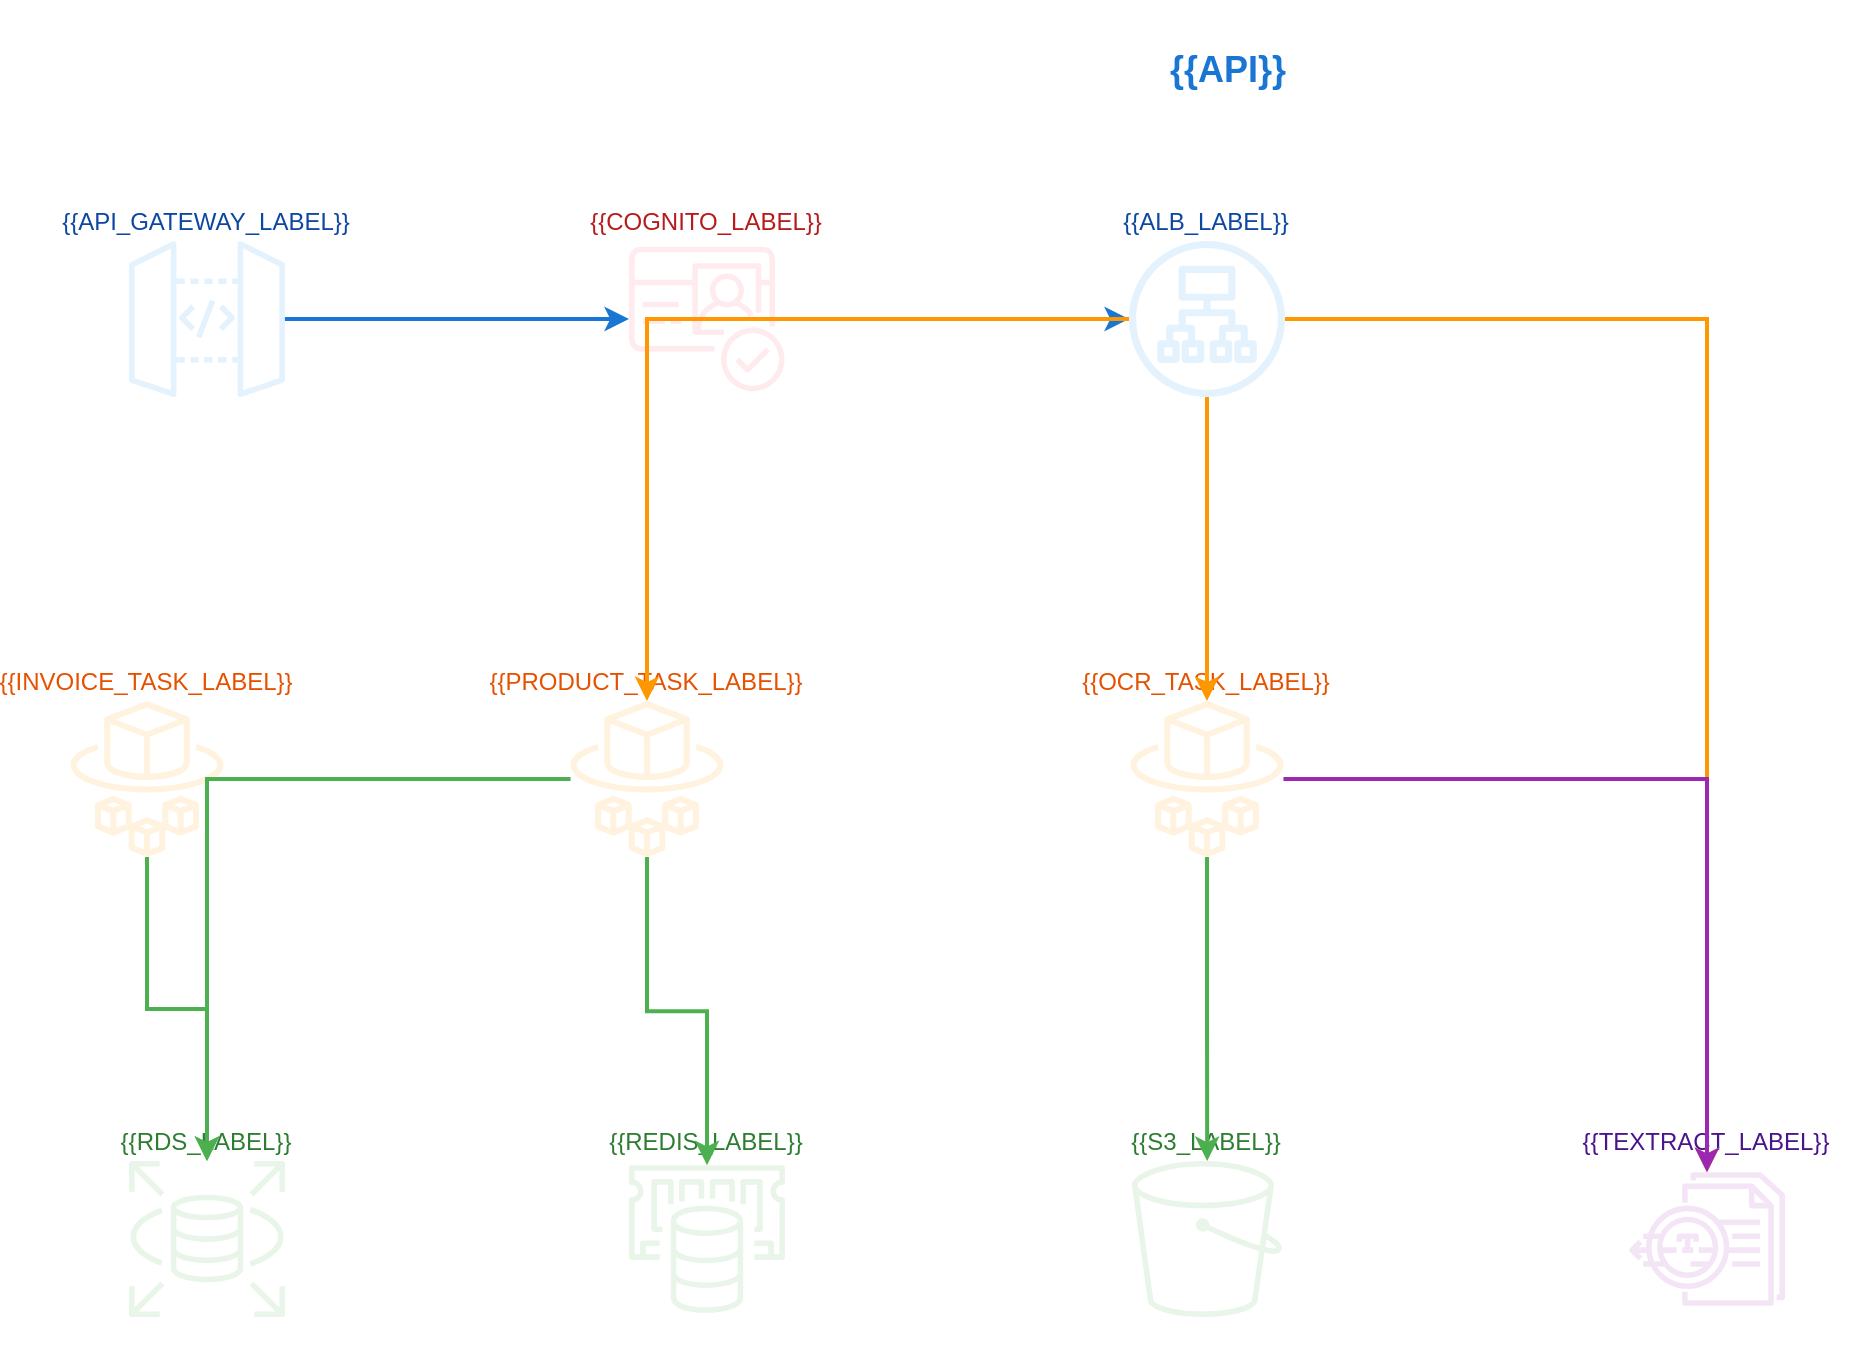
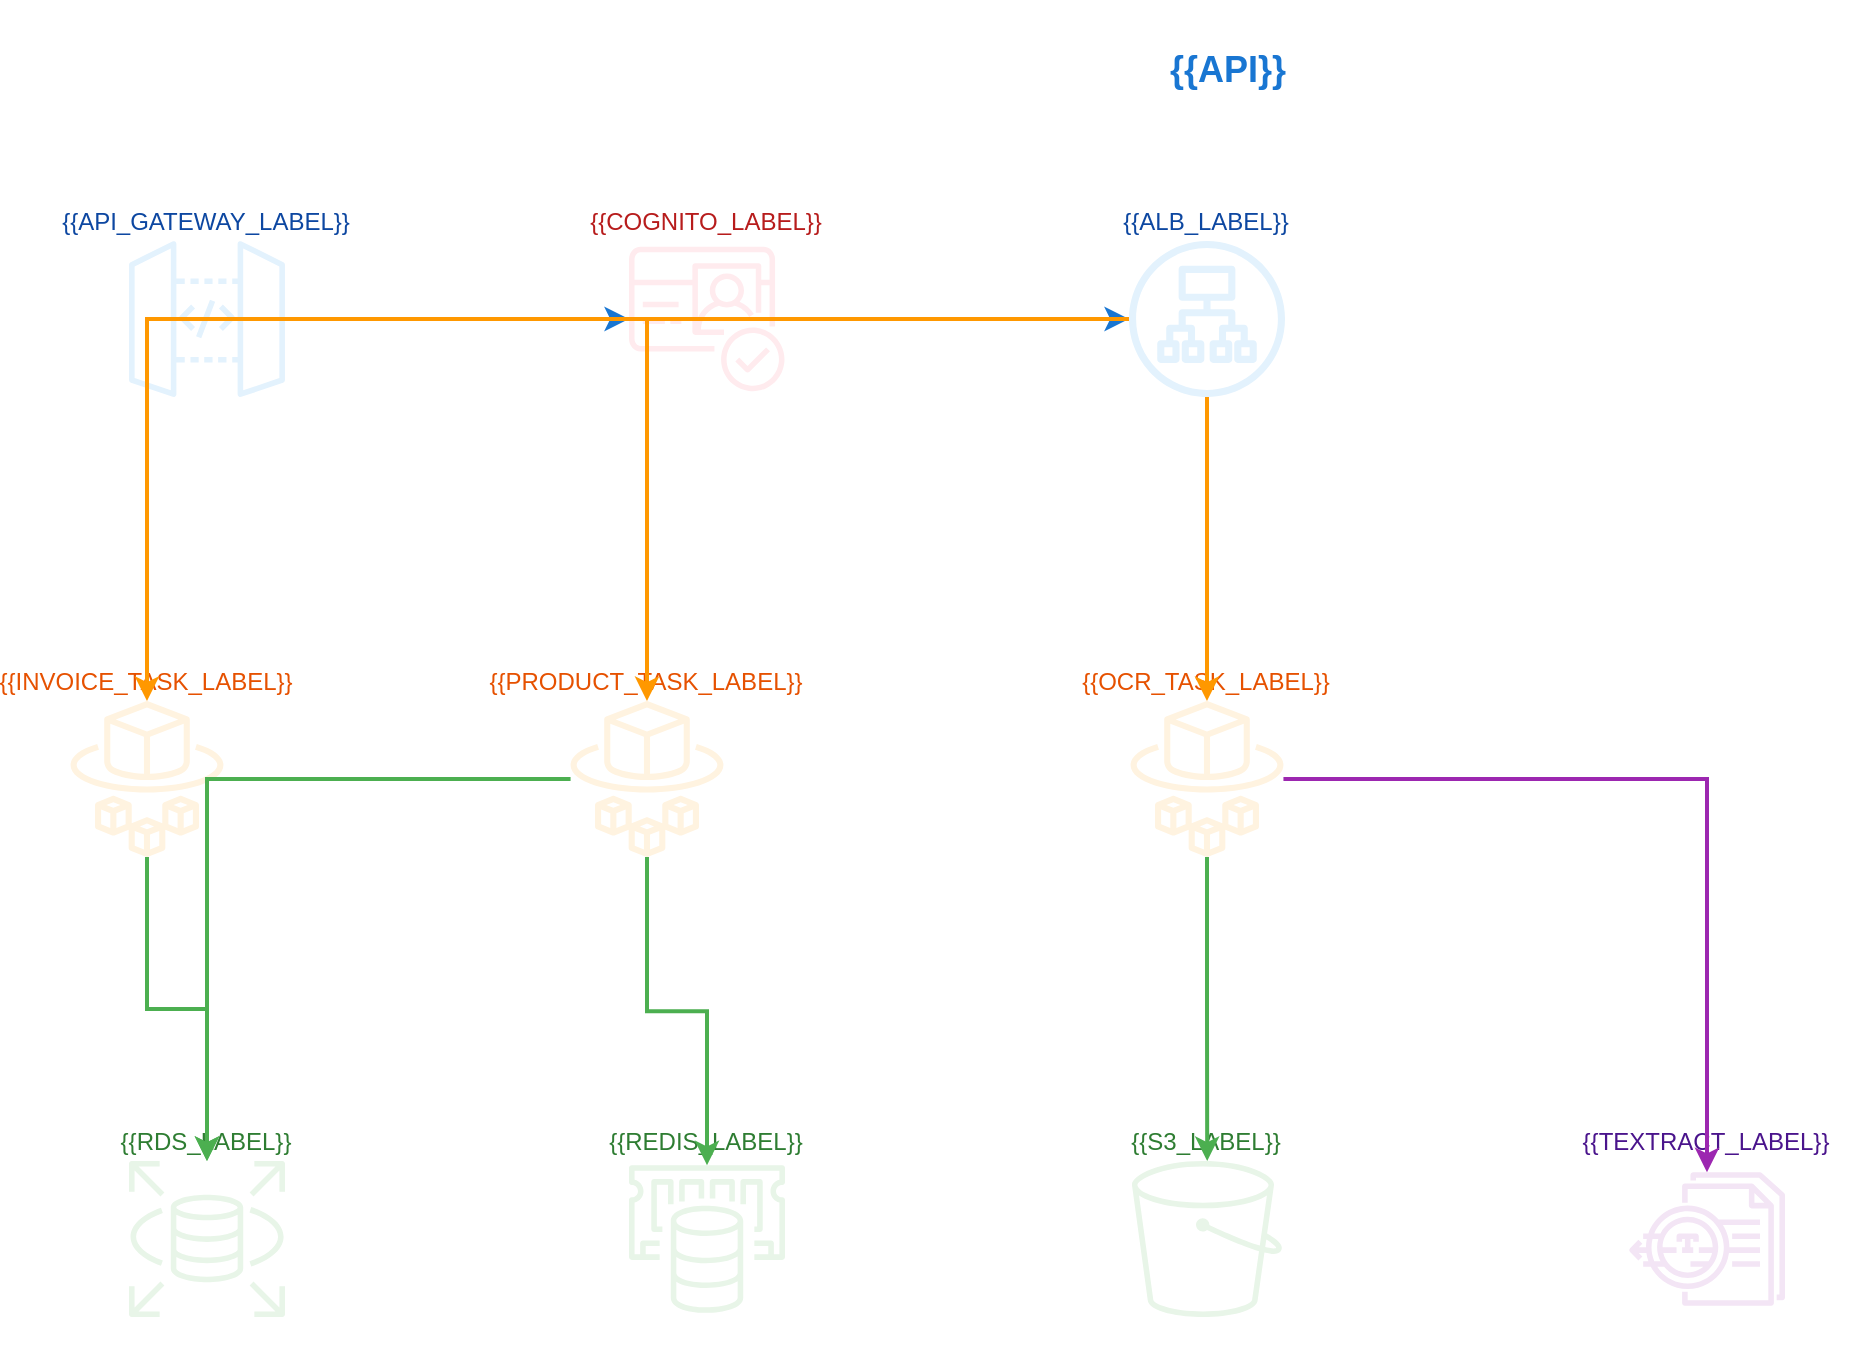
edge "{{ALB_LABEL}}" -> "{{TEXTRACT_LABEL}}": now "{{ALB_LABEL}}" -> "{{INVOICE_TASK_LABEL}}"
